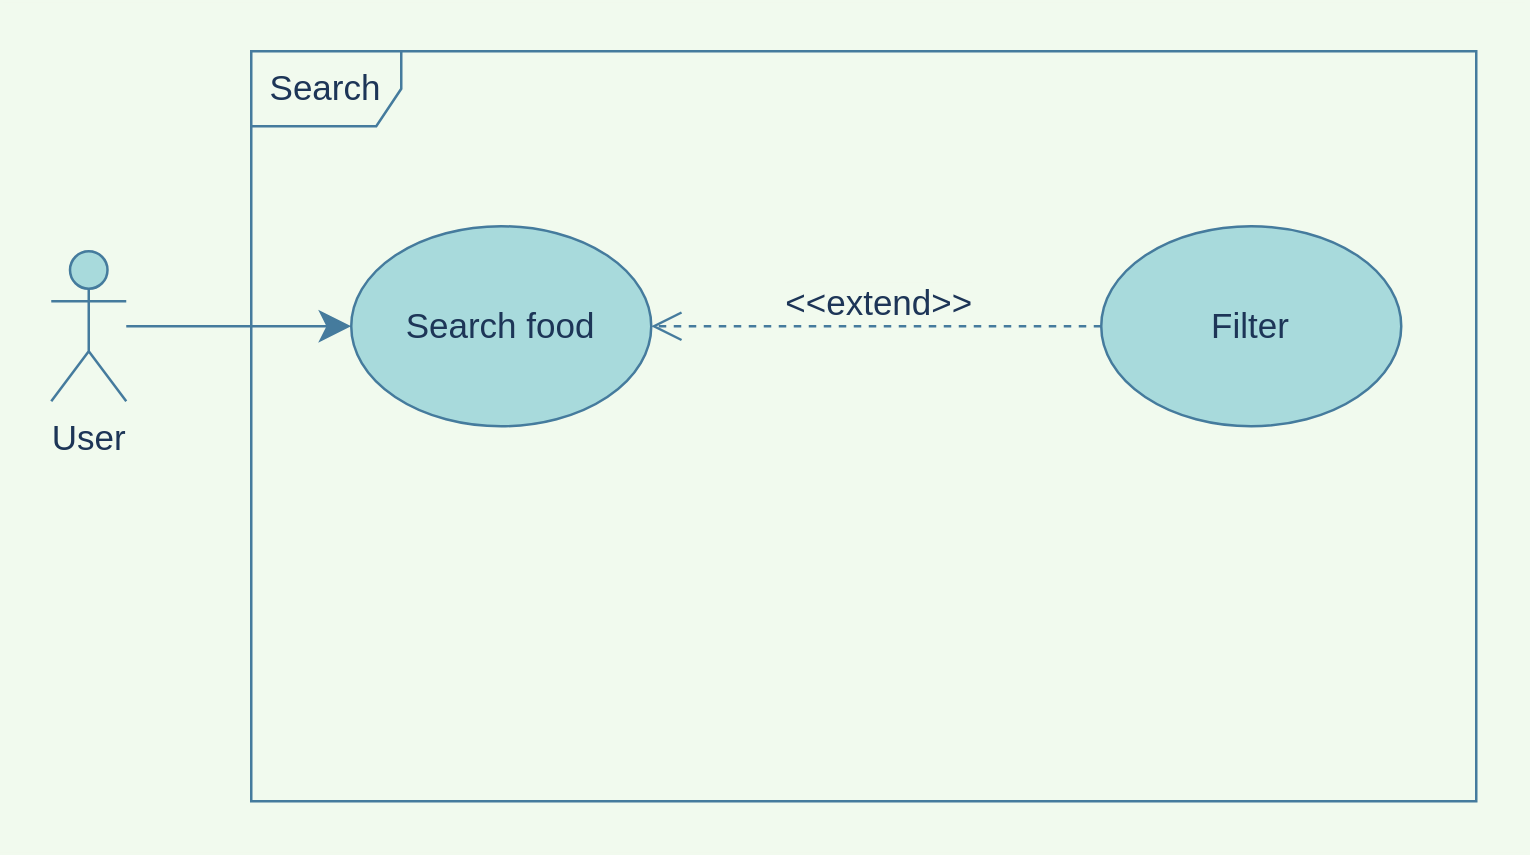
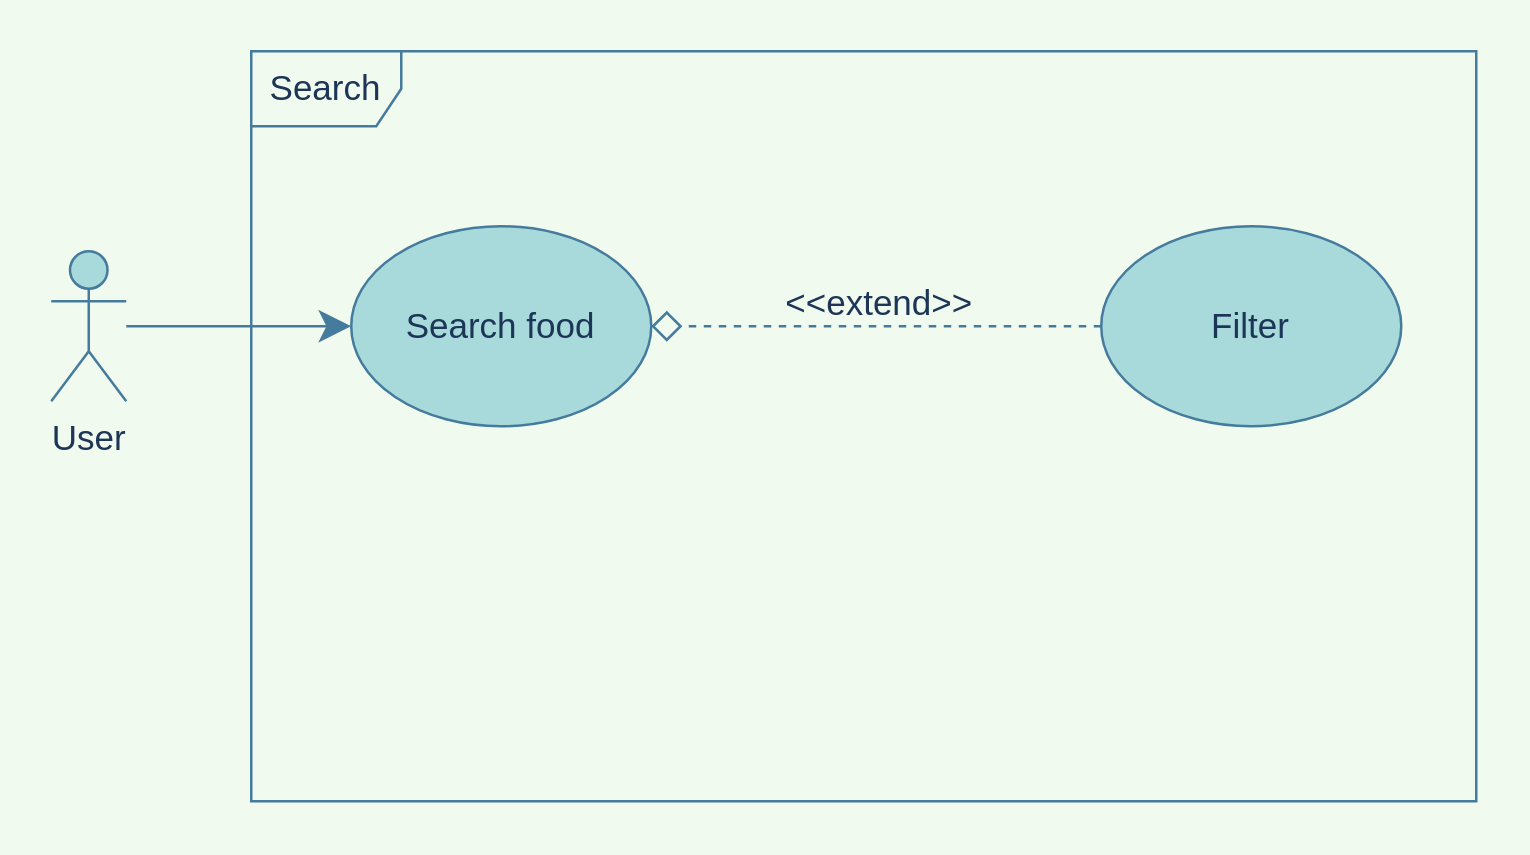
edge "Filter" -> "Search food": arrowhead open -> diamond
